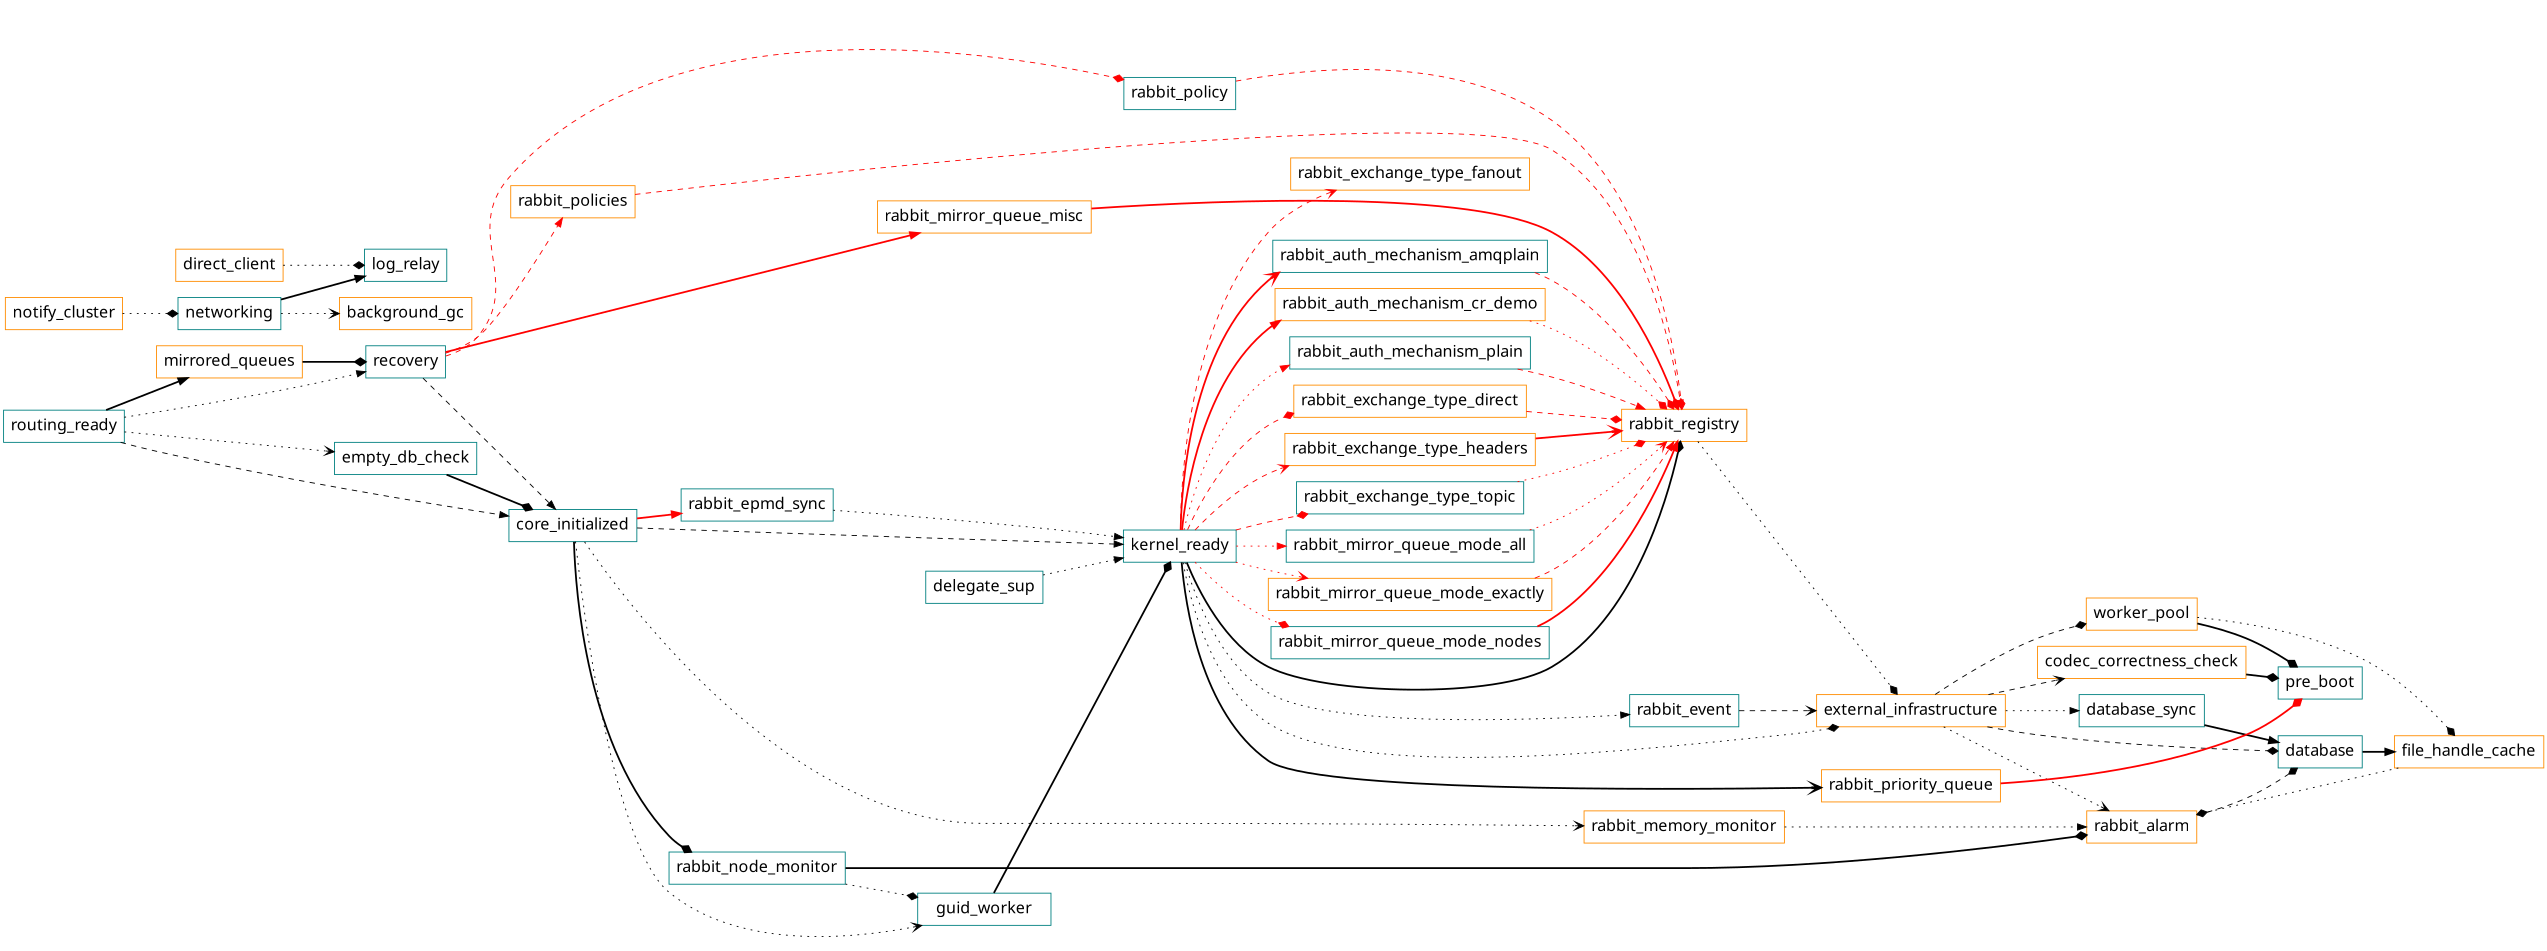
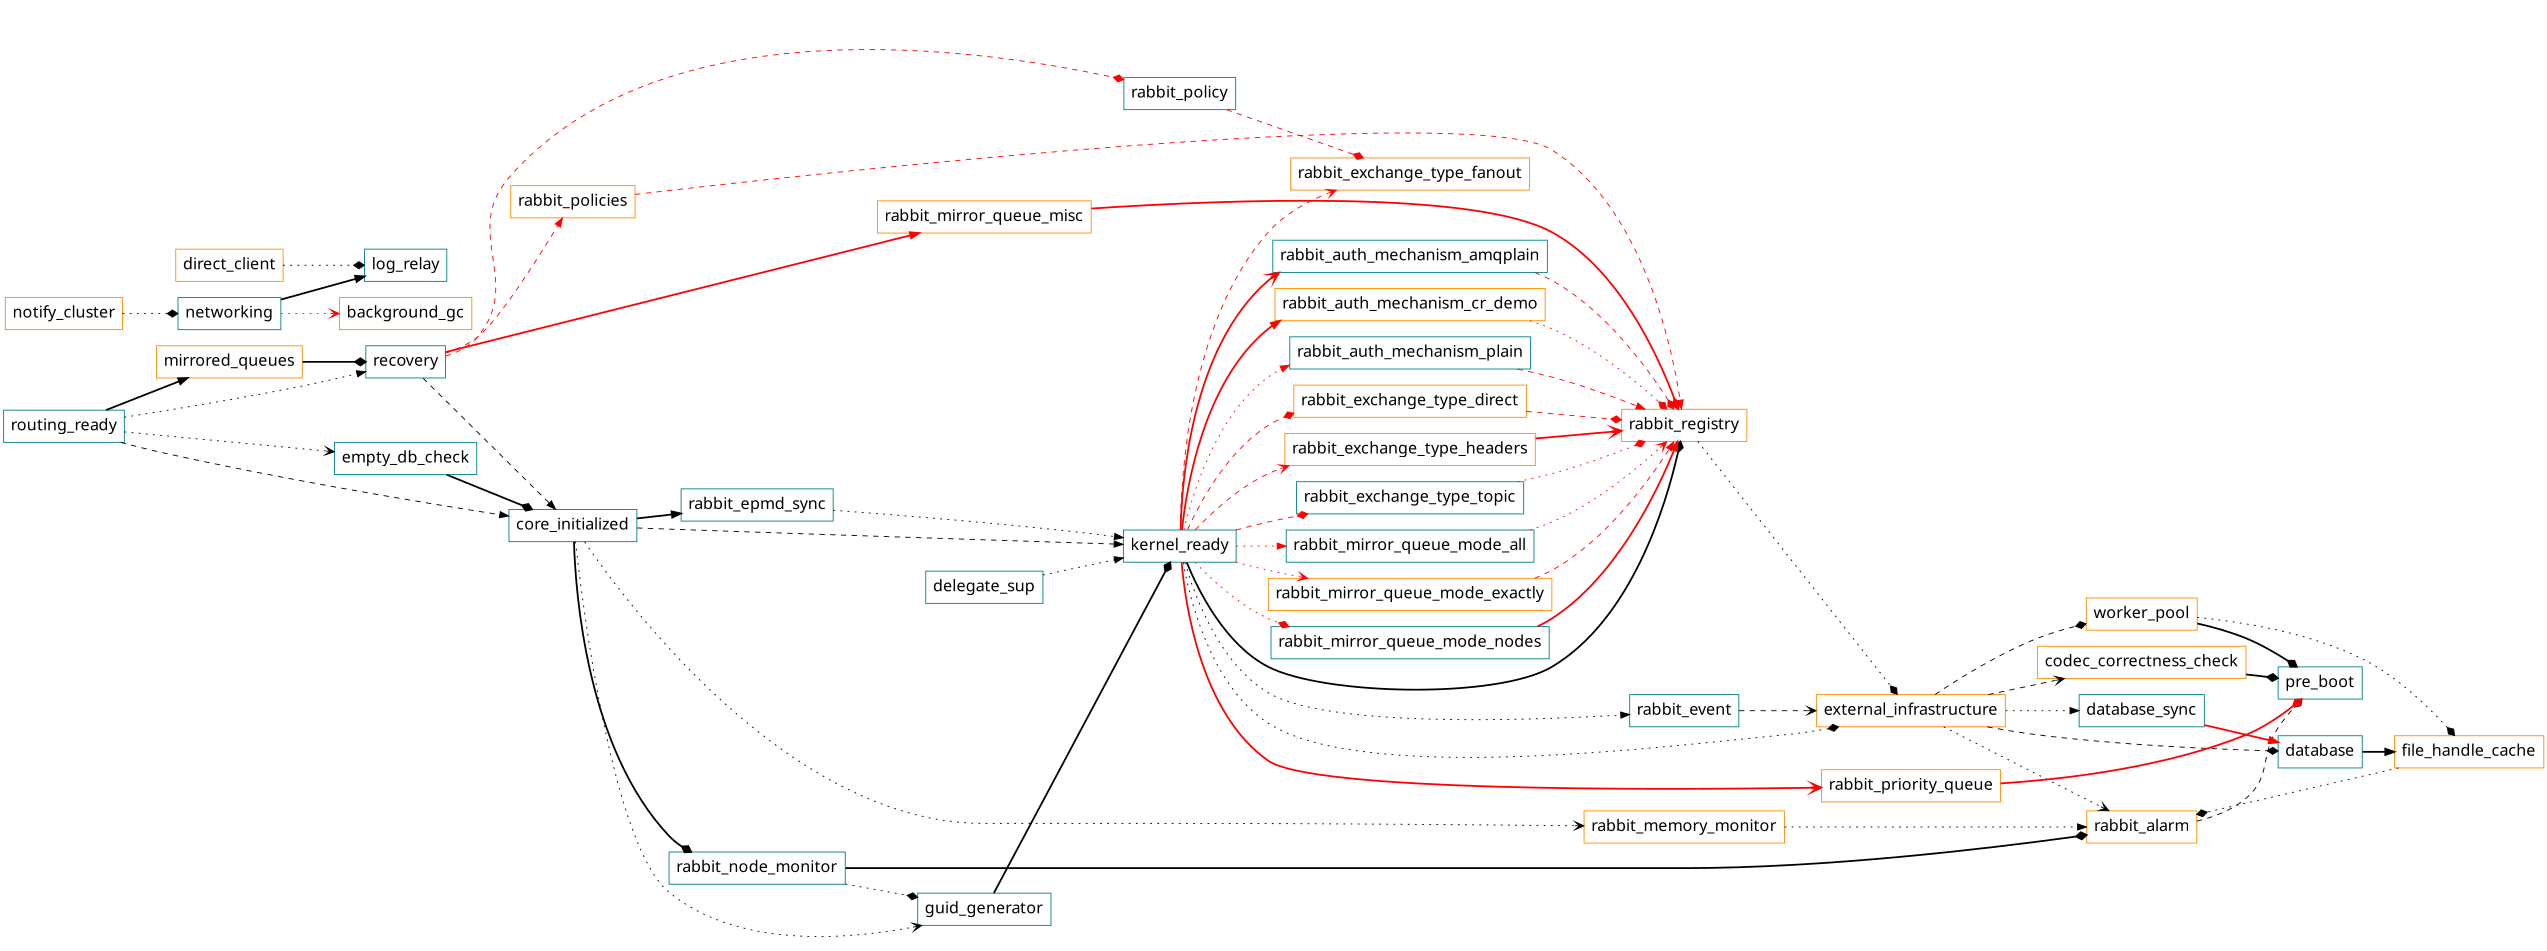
edge "rabbit_policy" -> "rabbit_registry": now "rabbit_policy" -> "rabbit_exchange_type_fanout"
edge "networking" -> "background_gc": color black -> red
edge "core_initialized" -> "rabbit_epmd_sync": color red -> black
edge "database_sync" -> "database": color black -> red
edge "kernel_ready" -> "rabbit_priority_queue": color black -> red
edge "rabbit_alarm" -> "database": now "rabbit_alarm" -> "pre_boot"
node "guid_worker": label "guid_worker" -> "guid_generator"
